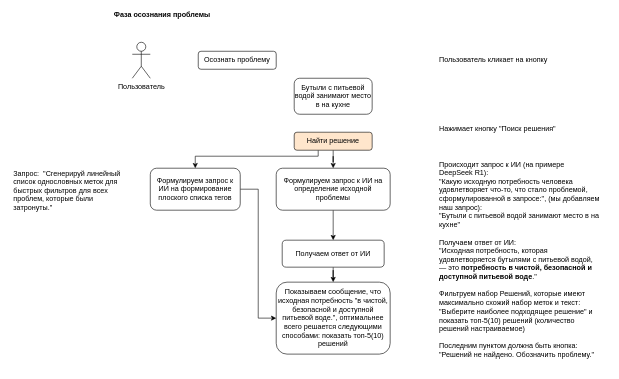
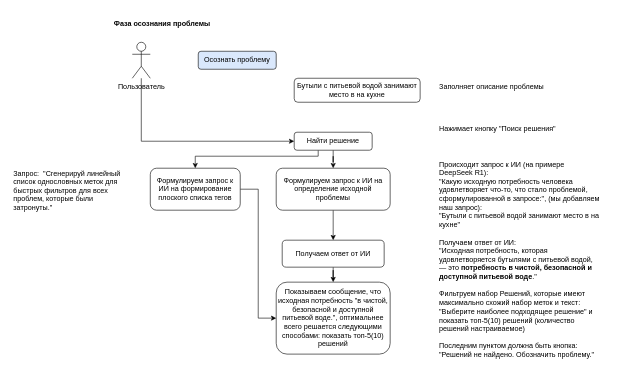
node "Фаза осознания проблемы": moved (162, 15) -> (162, 24)
node "Осознать проблему": fillcolor #ffffff -> #dae8fc
node "Пользователь кликает на кнопку": removed
node "Заполняет описание проблемы": added
node "Бутыли с питьевой водой занимают место в на кухне": size 78x36 -> 126x24
edge "Пользователь" -> "Найти решение": added
node "Найти решение": fillcolor #ffe6cc -> #ffffff
